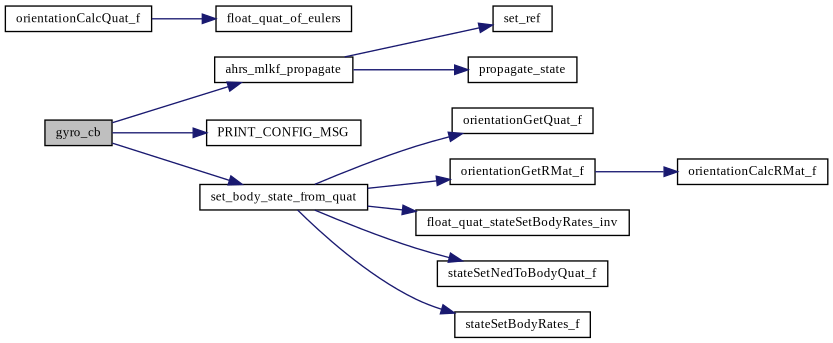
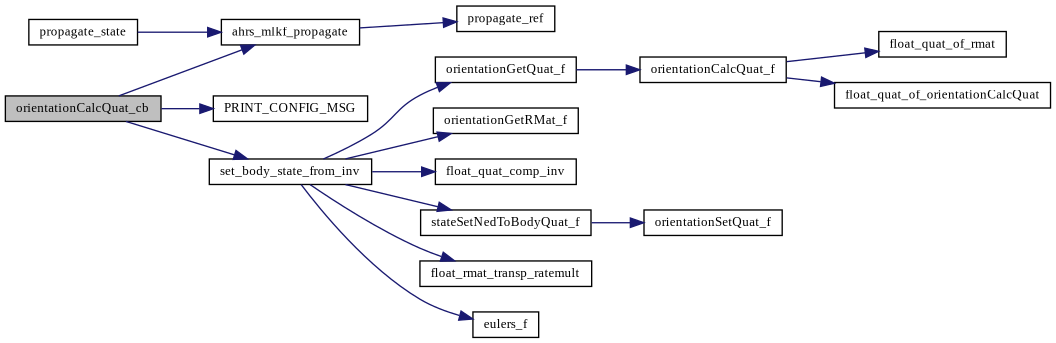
node "float_quat_of_eulers": label "float_quat_of_eulers" -> "float_quat_of_orientationCalcQuat"
node "set_ref": label "set_ref" -> "propagate_ref"
node "float_quat_of_rmat": added
edge "ahrs_mlkf_propagate" -> "propagate_state": reversed
edge "orientationGetQuat_f" -> "orientationCalcQuat_f": added
node "gyro_cb": label "gyro_cb" -> "orientationCalcQuat_cb"
node "orientationCalcRMat_f": removed
node "set_body_state_from_quat": label "set_body_state_from_quat" -> "set_body_state_from_inv"
node "float_quat_stateSetBodyRates_inv": label "float_quat_stateSetBodyRates_inv" -> "float_quat_comp_inv"
node "orientationSetQuat_f": added
node "float_rmat_transp_ratemult": added
node "stateSetBodyRates_f": label "stateSetBodyRates_f" -> "eulers_f"
